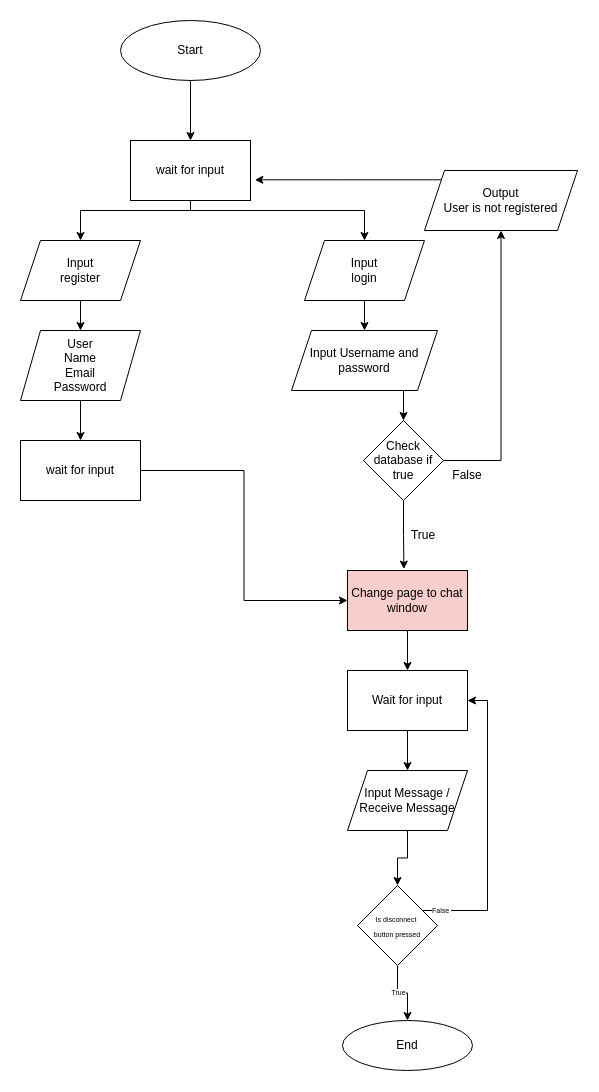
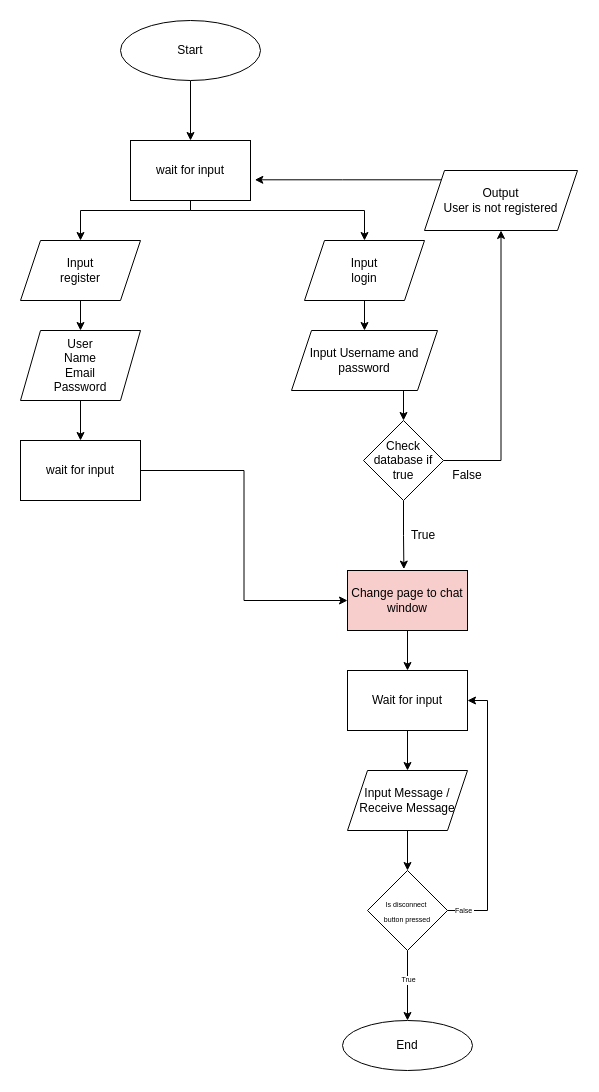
node "Is disconnect button pressed": moved (398, 926) -> (408, 911)
